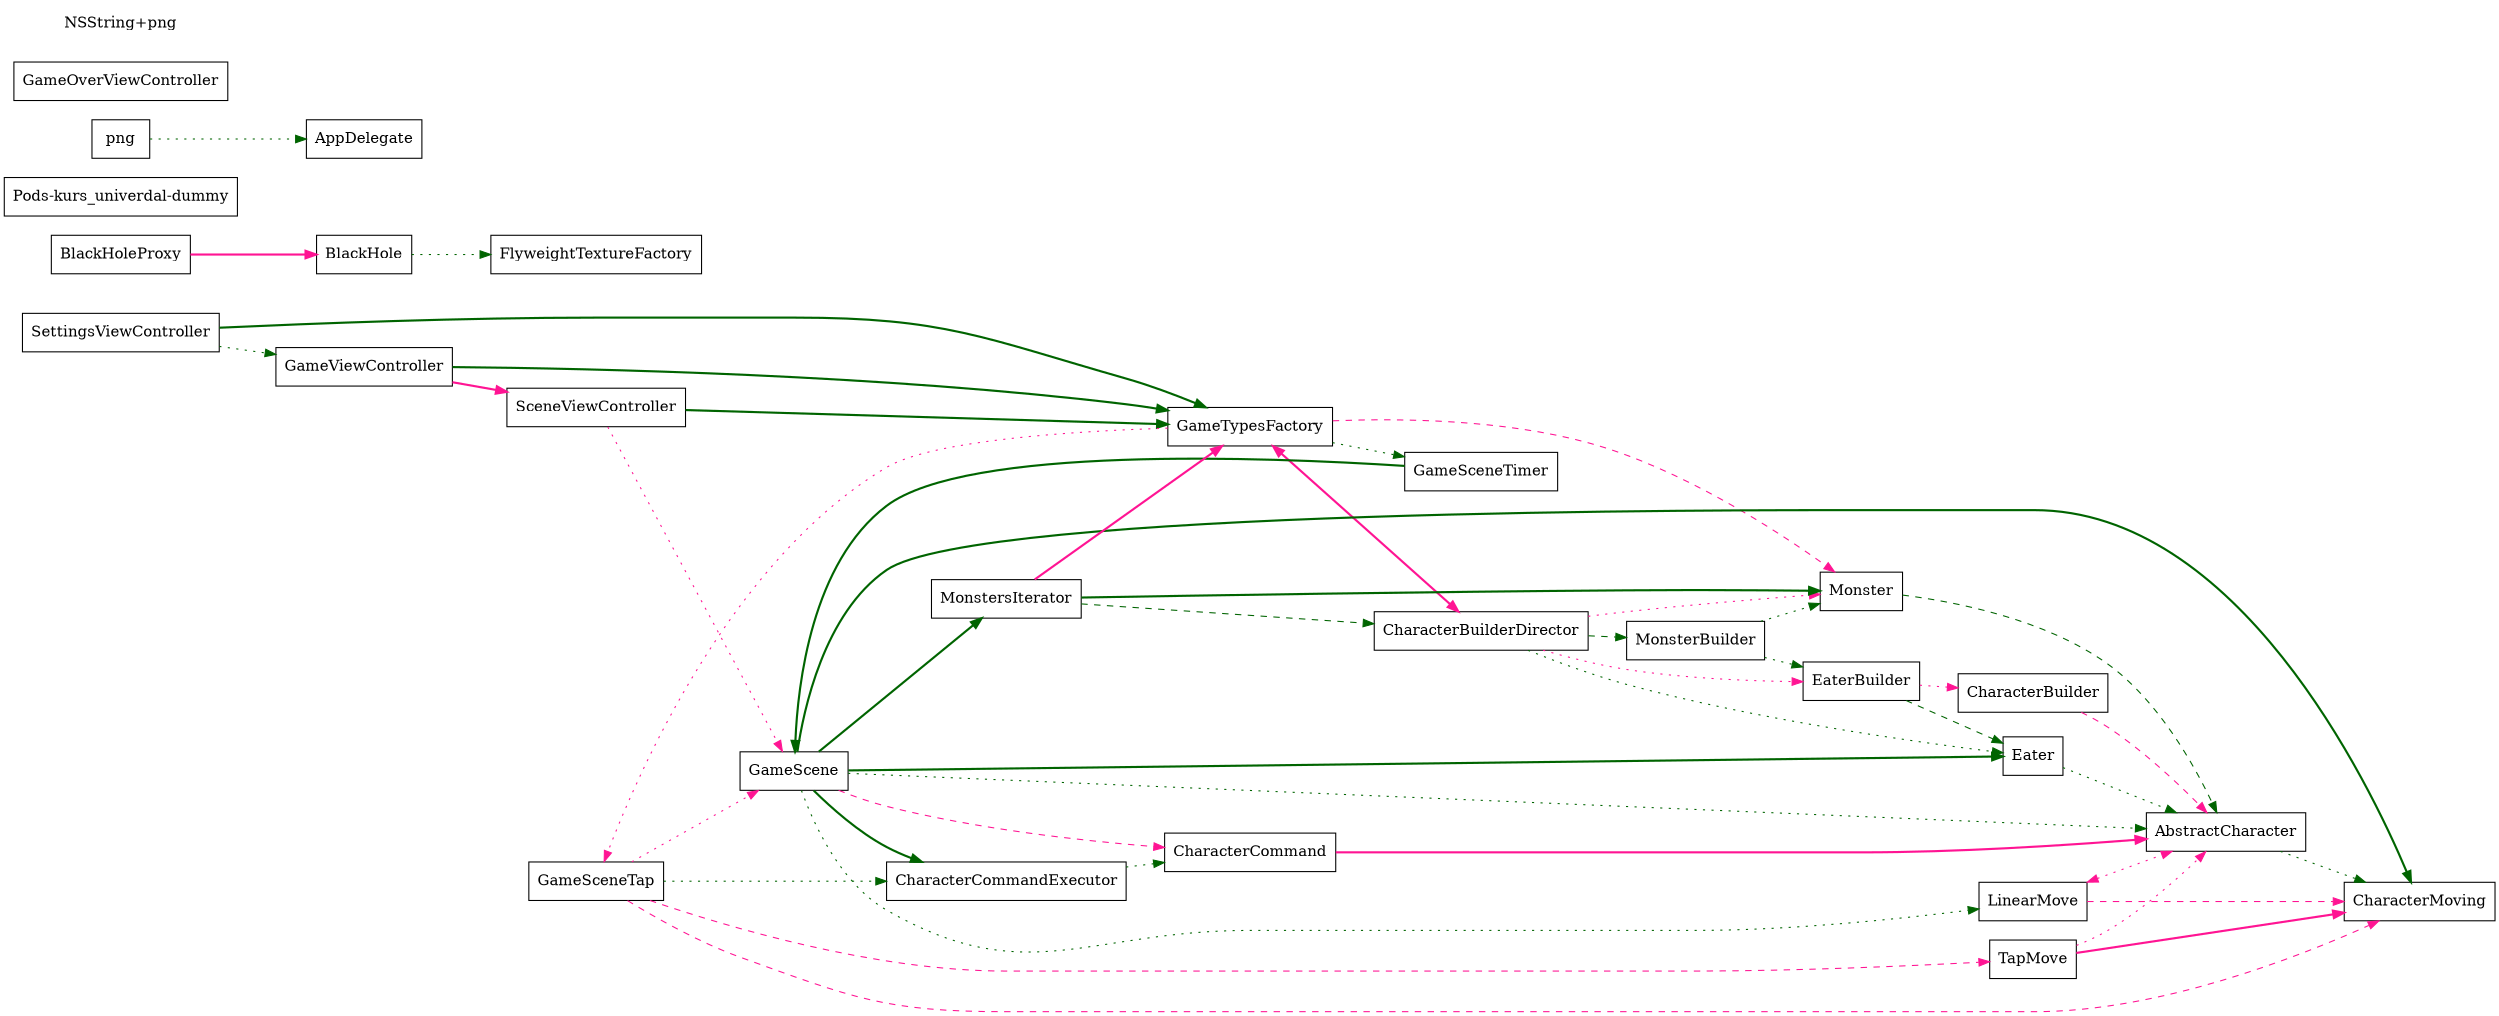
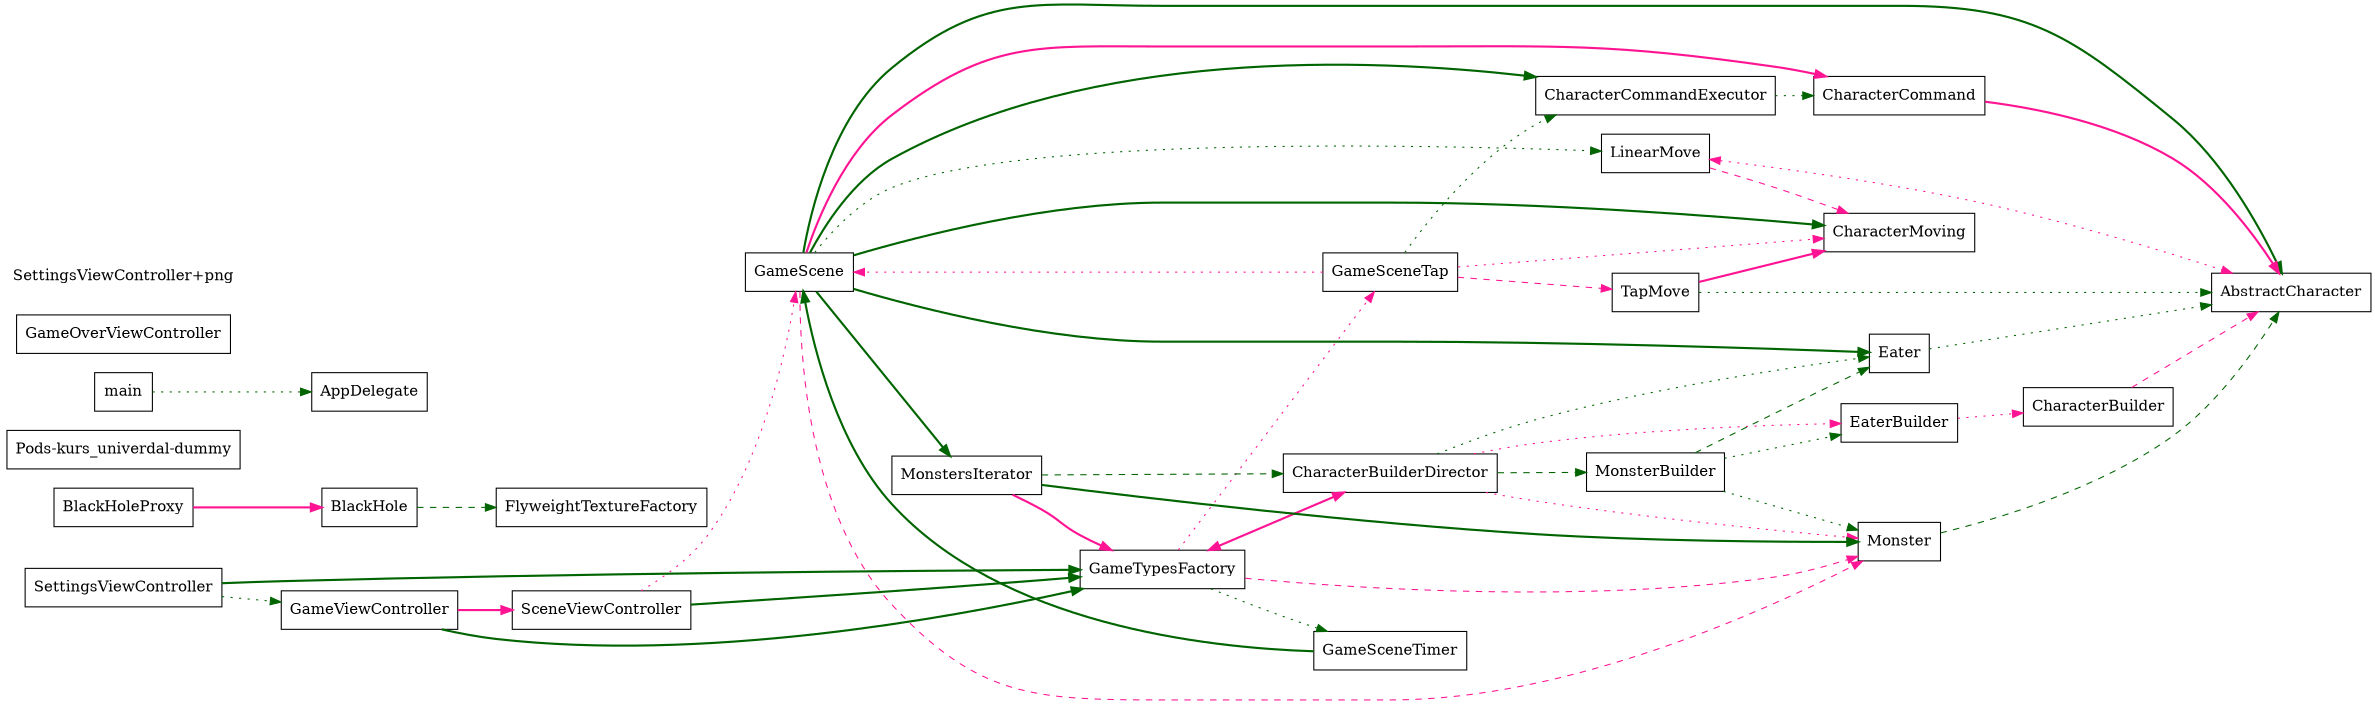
node "NSString+png": label "NSString+png" -> "SettingsViewController+png"
node "png": label "png" -> "main"
edge "BlackHole" -> "FlyweightTextureFactory": style dotted -> dashed
edge "GameScene" -> "Monster": added
edge "EaterBuilder" -> "Eater": now "MonsterBuilder" -> "Eater"
edge "GameScene" -> "AbstractCharacter": style dotted -> bold
edge "GameScene" -> "CharacterCommand": style dashed -> bold
edge "AbstractCharacter" -> "CharacterMoving": removed
edge "TapMove" -> "AbstractCharacter": color deeppink -> darkgreen
edge "GameSceneTap" -> "CharacterMoving": style dashed -> dotted
